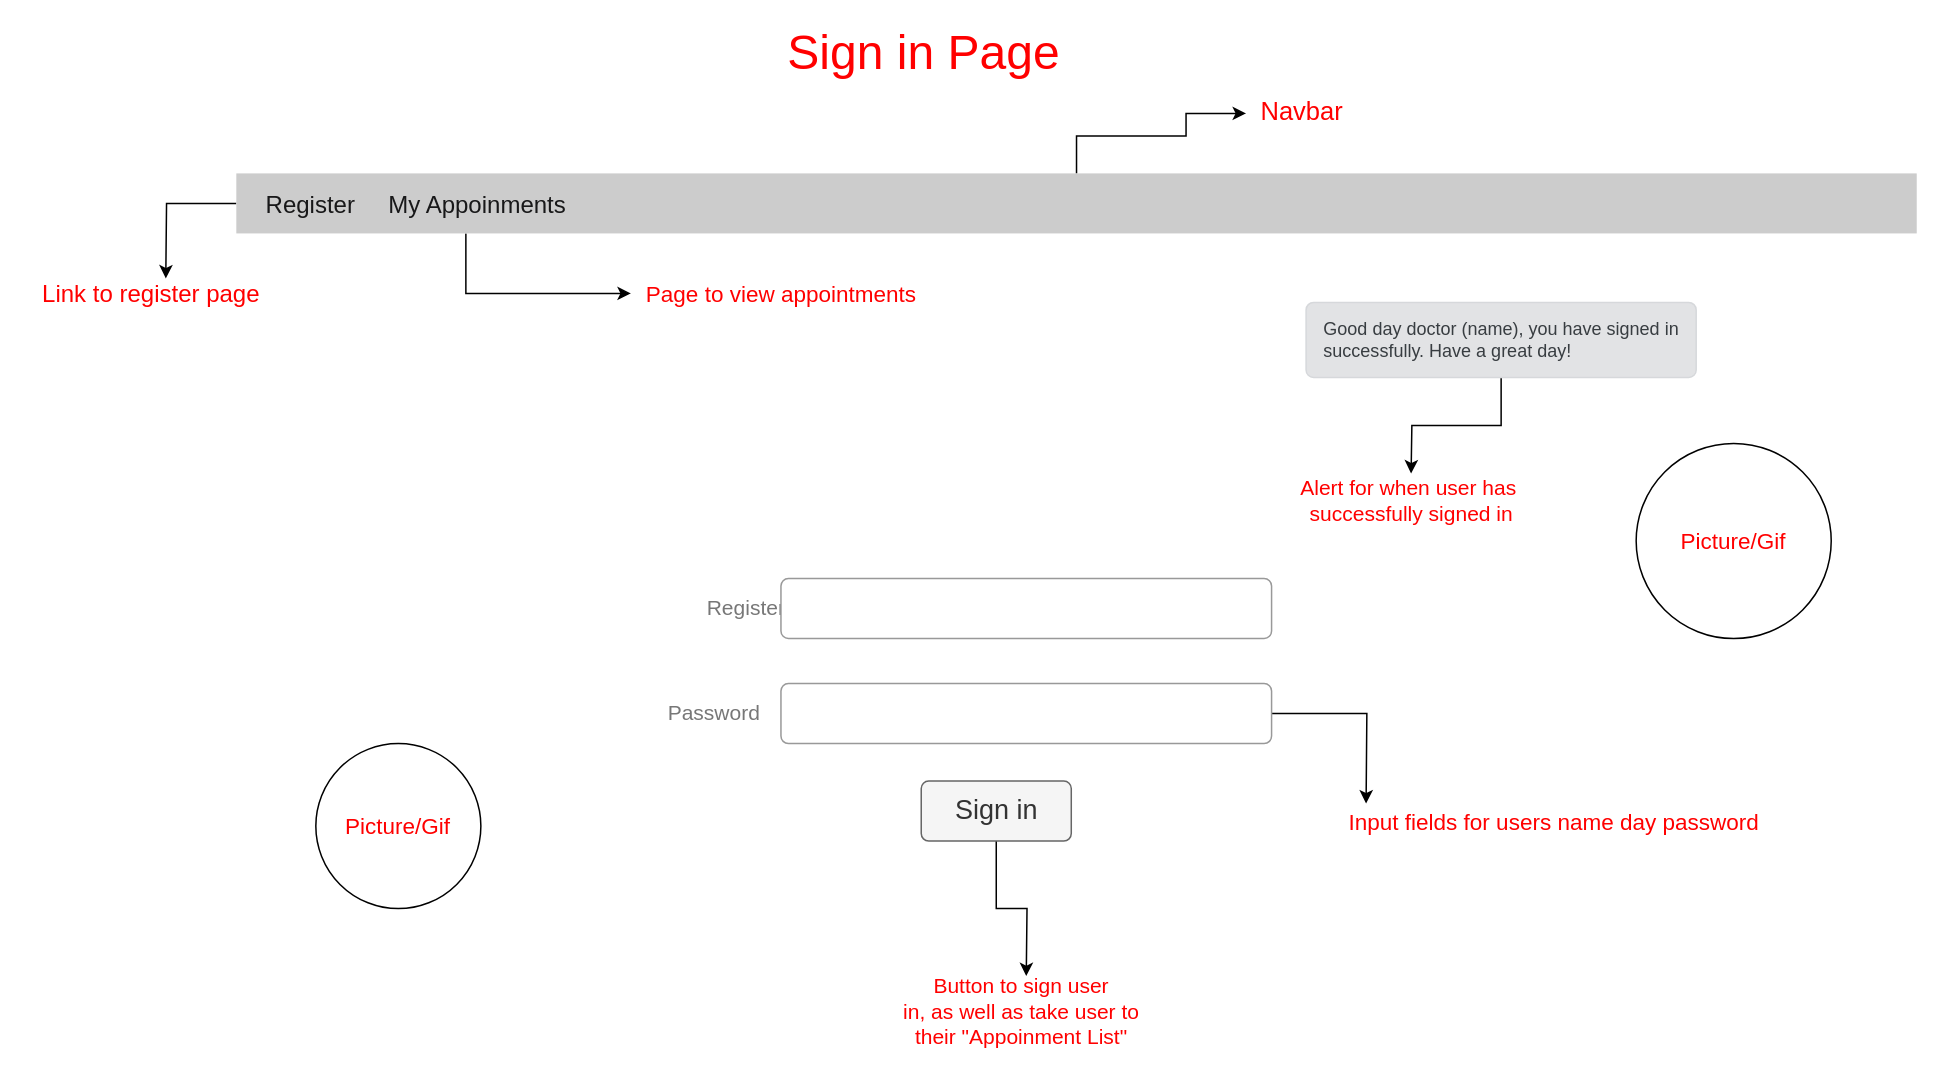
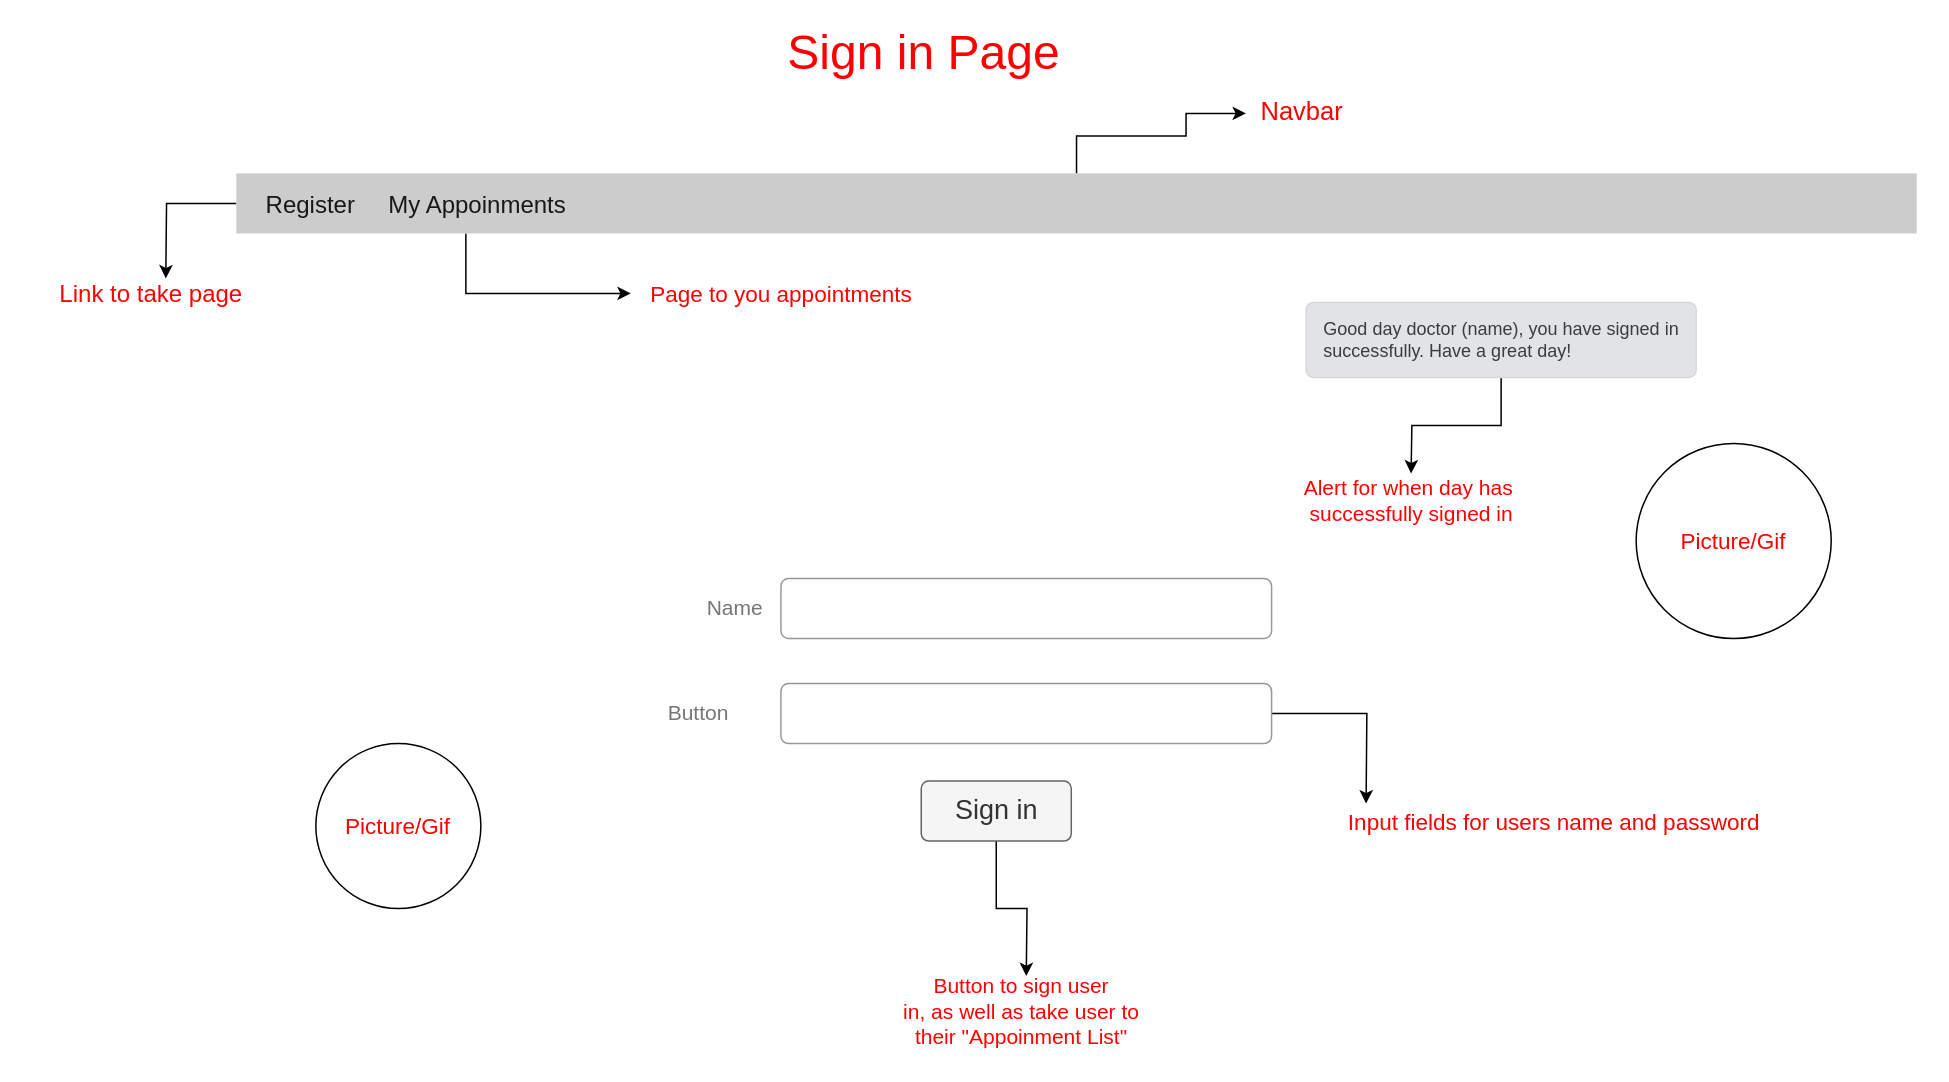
node "Link to register page": label "Link to register page" -> "Link to take page"
node "Page to view appointments": label "Page to view appointments" -> "Page to you appointments"
node "Alert for when user has successfully signed in": label "Alert for when user has successfully signed in" -> "Alert for when day has successfully signed in"
node "Register": label "Register" -> "Name"
node "Password": label "Password" -> "Button"
node "Input fields for users name day password": label "Input fields for users name day password" -> "Input fields for users name and password"
